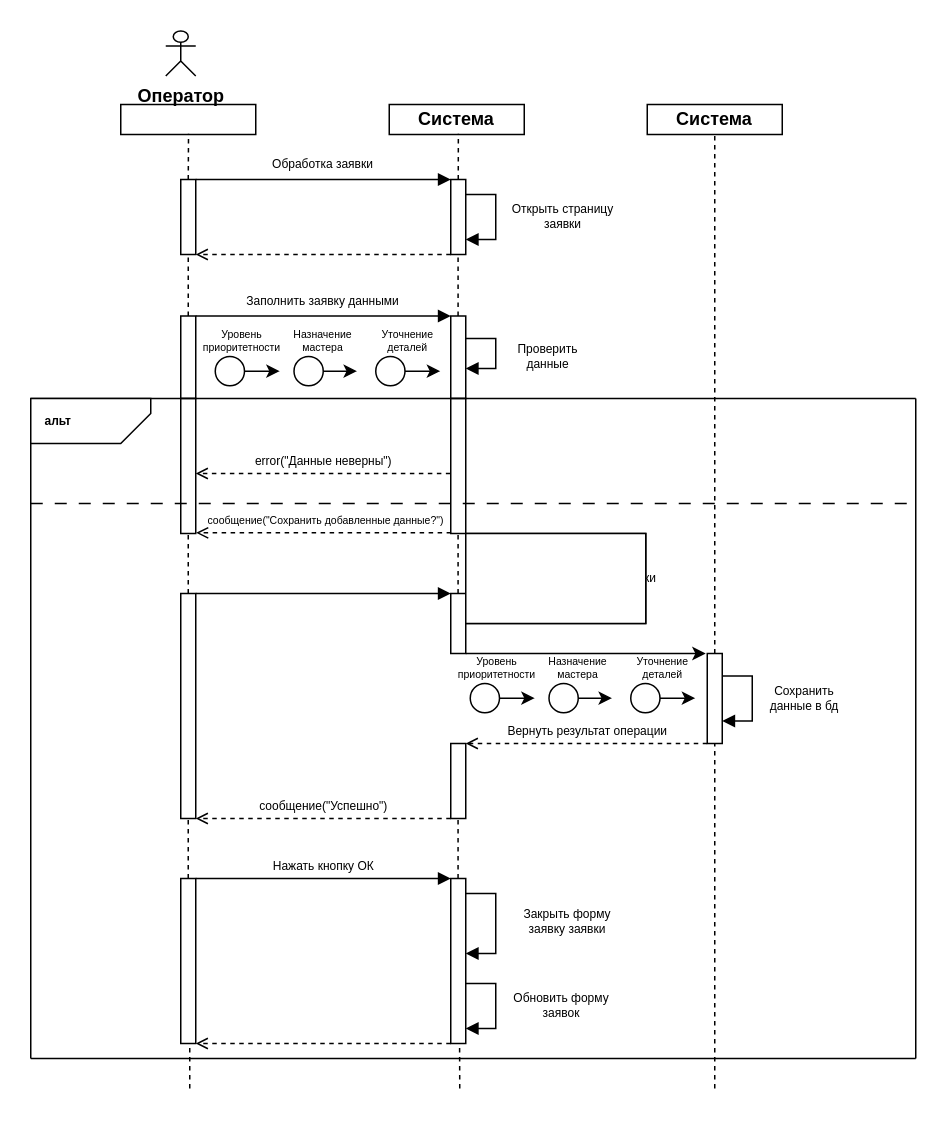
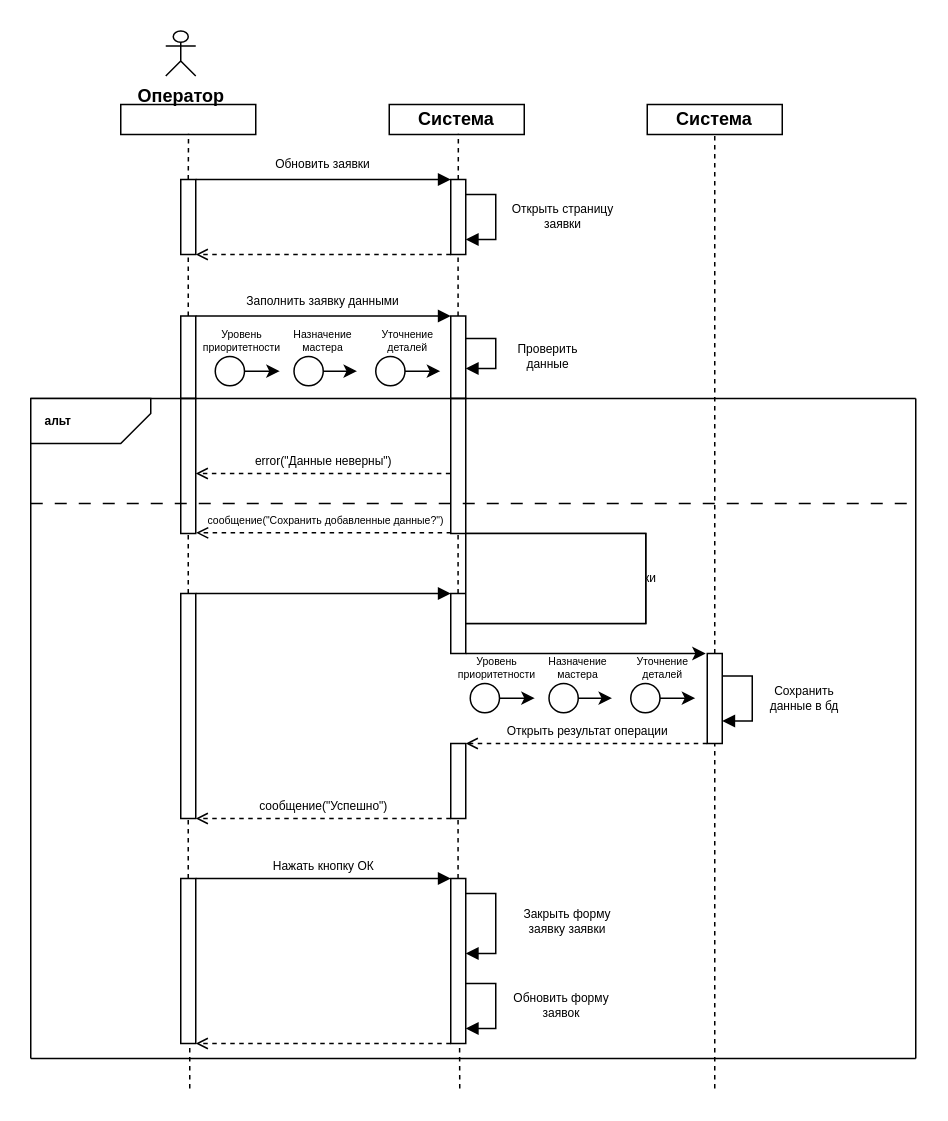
node "Обработка заявки": label "Обработка заявки" -> "Обновить заявки"
node "Вернуть результат операции": label "Вернуть результат операции" -> "Открыть результат операции"
